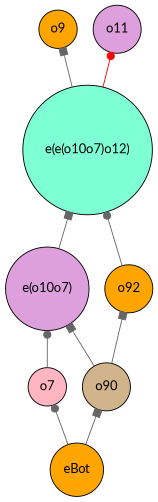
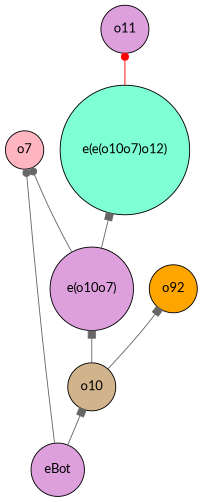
node "o9": removed
edge "o92" -> "e(e(o10o7)o12)": removed
edge "o7" -> "e(o10o7)": reversed
node "o90": label "o90" -> "o10"
node "eBot": fillcolor orange -> plum
